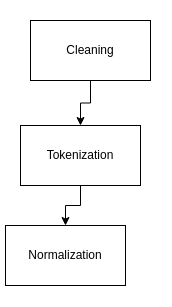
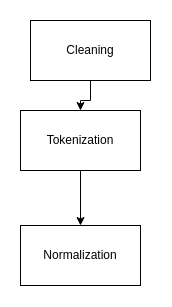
node "Tokenization": moved (81, 156) -> (81, 141)
node "Normalization": moved (66, 256) -> (81, 256)
